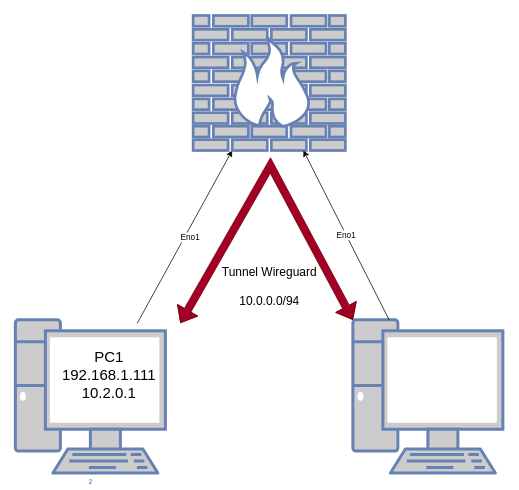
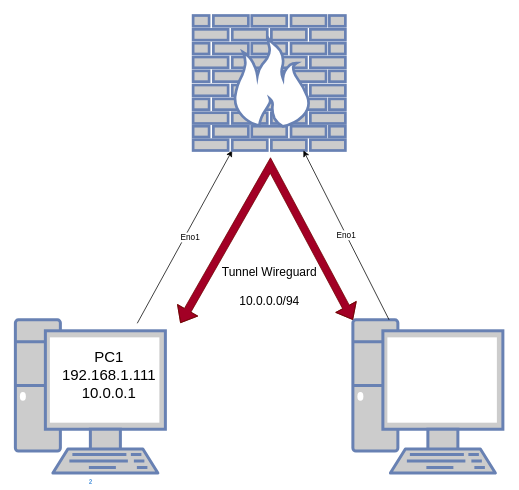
node "PC1 192.168.1.111 10.2.0.1": label "PC1 192.168.1.111 10.2.0.1" -> "PC1 192.168.1.111 10.0.0.1"
